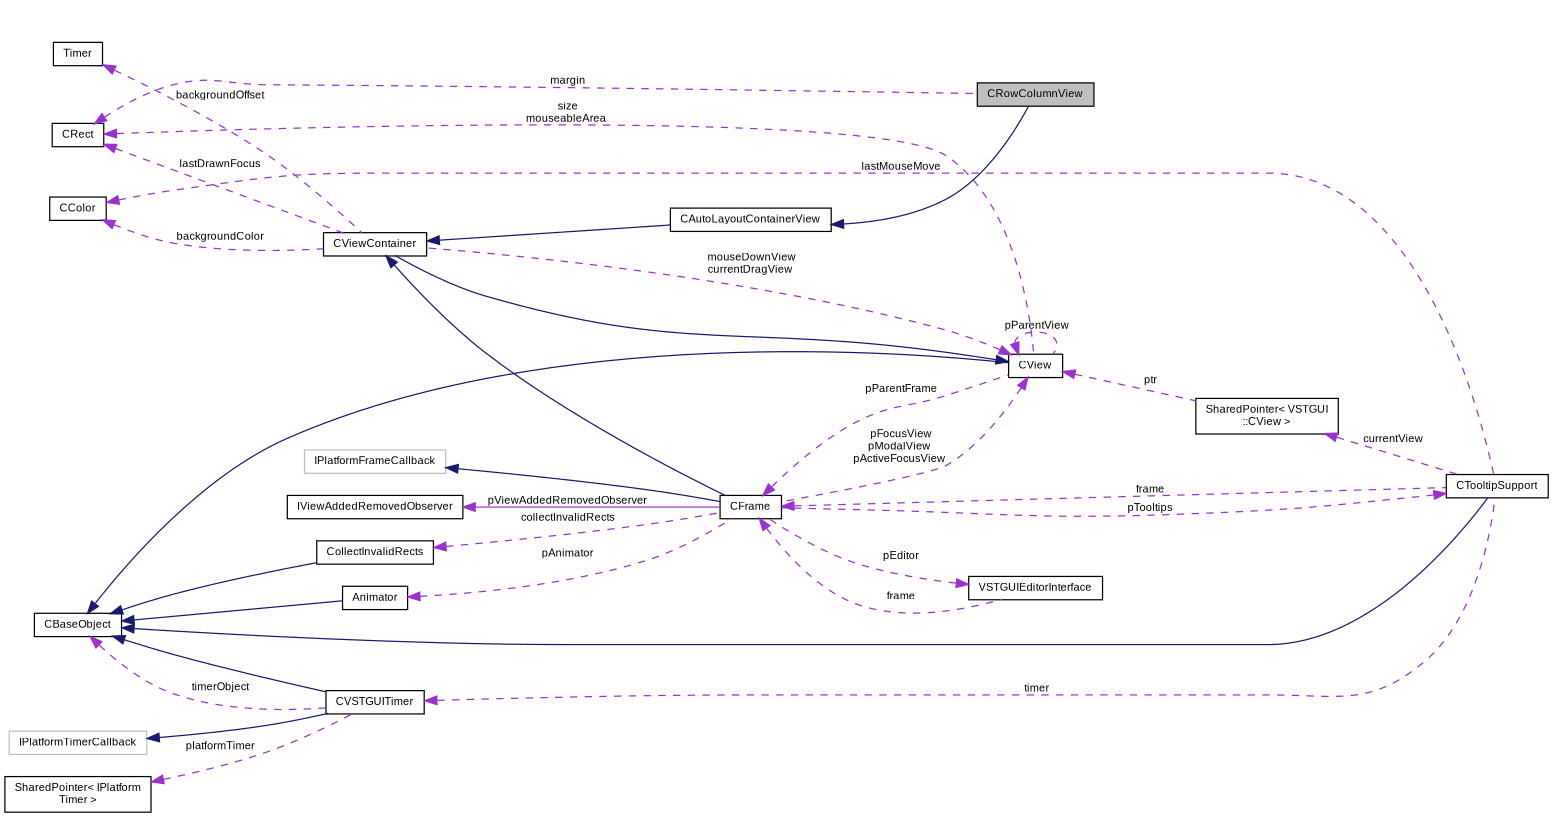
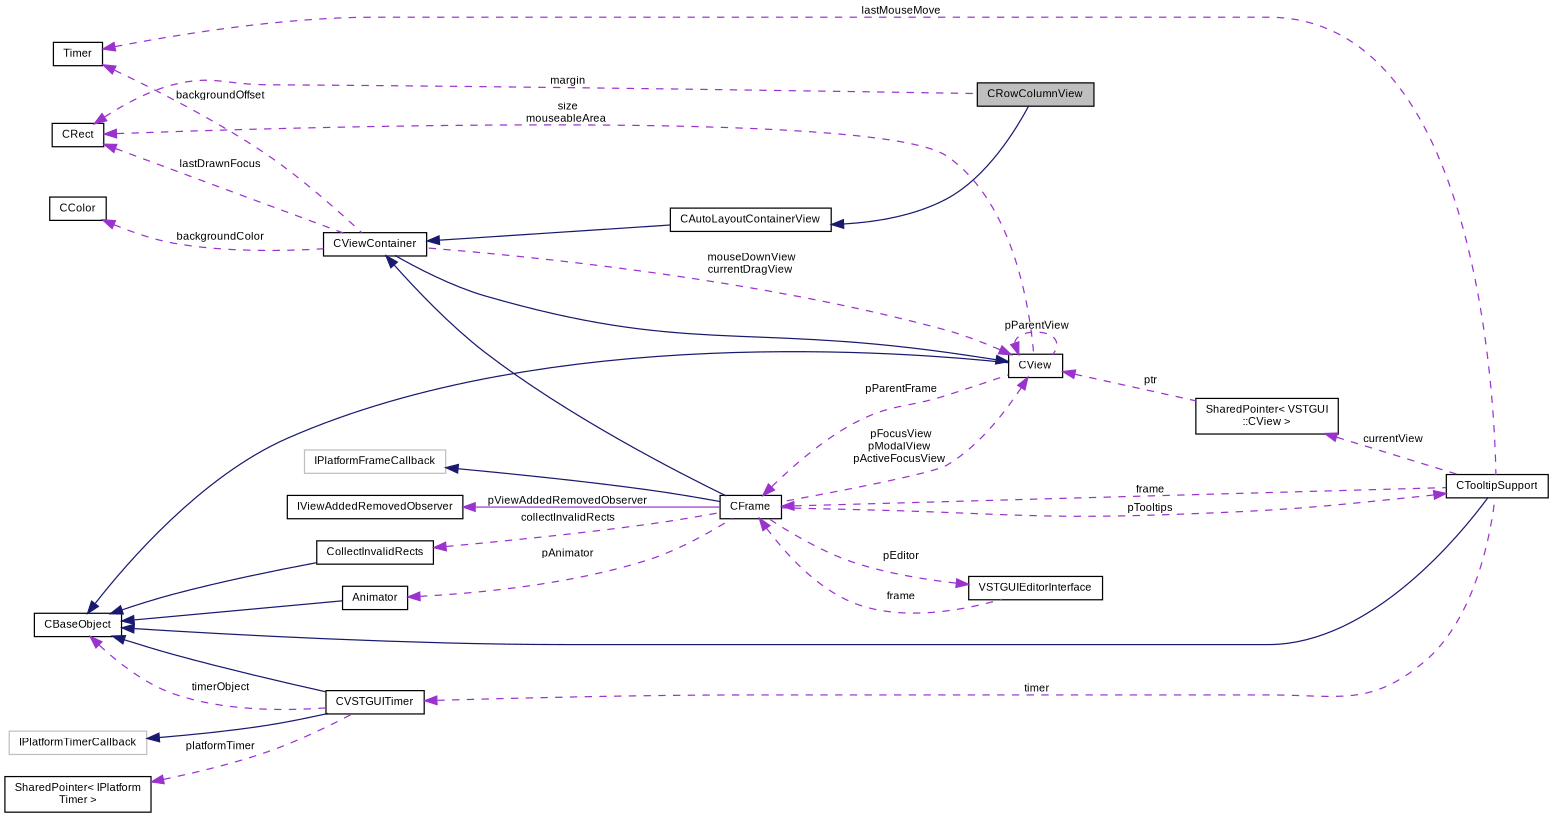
edge "CTooltipSupport" -> "CColor": now "CTooltipSupport" -> "Timer"
